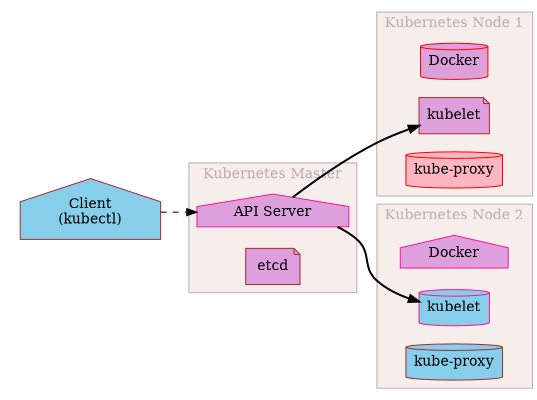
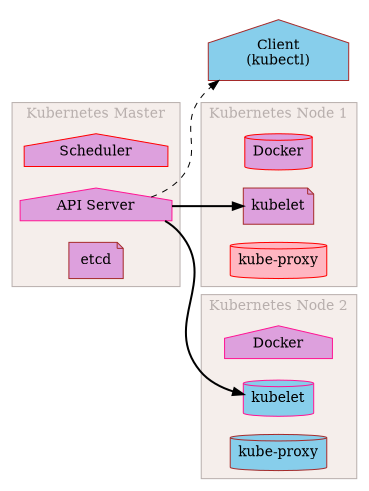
node "Scheduler": added
edge "Client (kubectl)" -> "API Server": reversed
